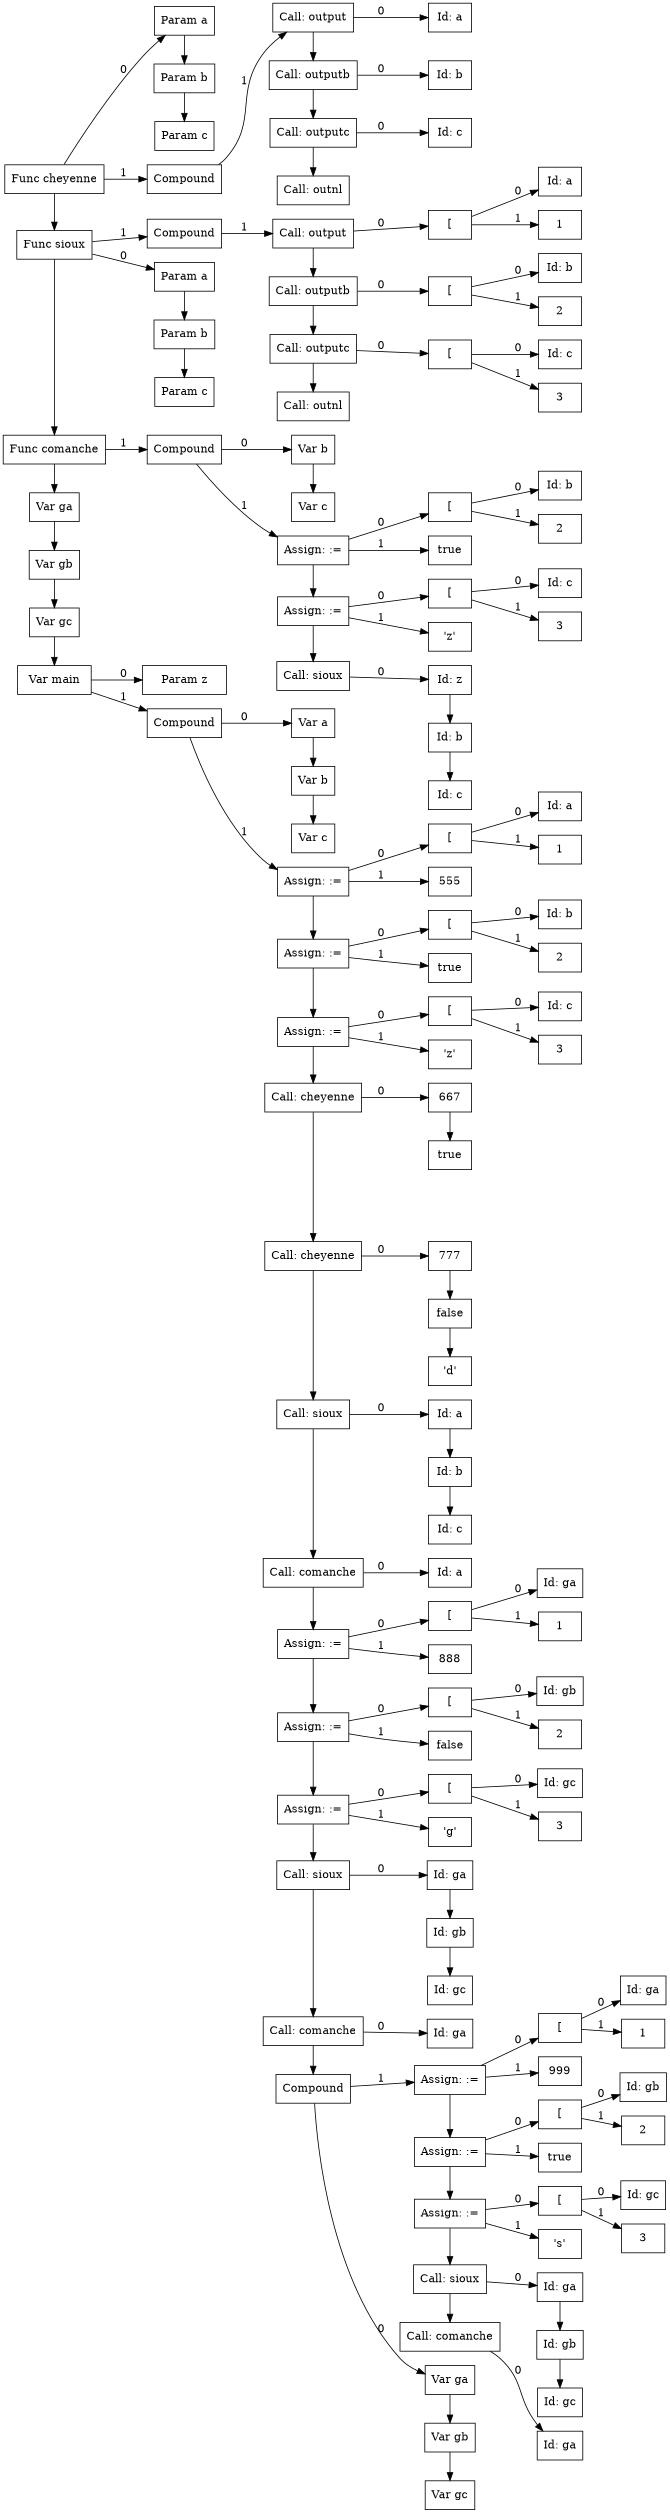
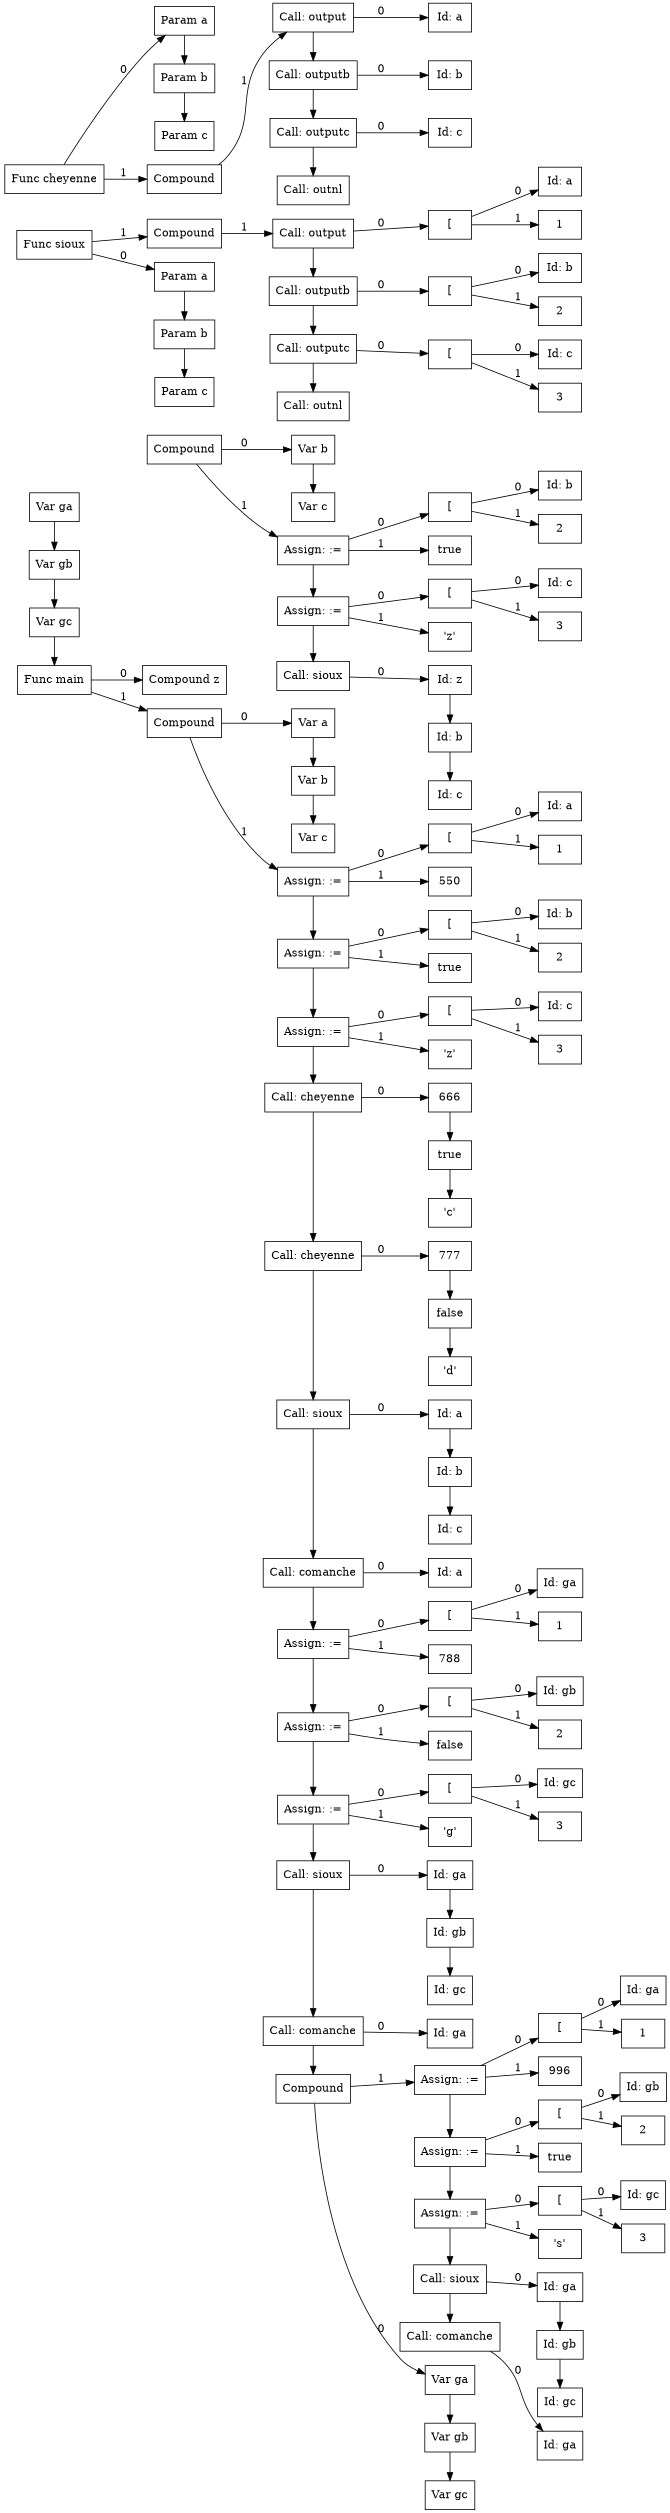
edge "Func cheyenne" -> "Func sioux": removed
node "Func comanche": removed
node "Var main": label "Var main" -> "Func main"
node "Param z": label "Param z" -> "Compound z"
node "555": label "555" -> "550"
node "667": label "667" -> "666"
node "'c'": added
node "888": label "888" -> "788"
node "999": label "999" -> "996"
